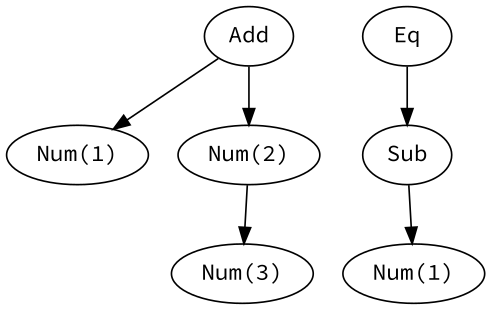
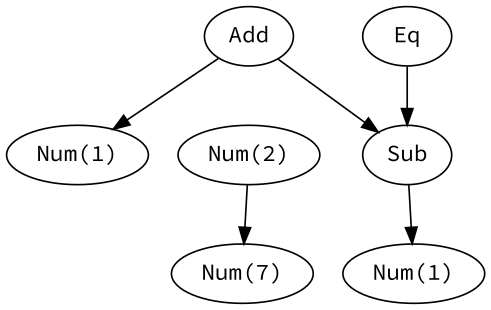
edge "Add" -> "Num(2)": now "Add" -> "Sub"
node "Num(3)": label "Num(3)" -> "Num(7)"
